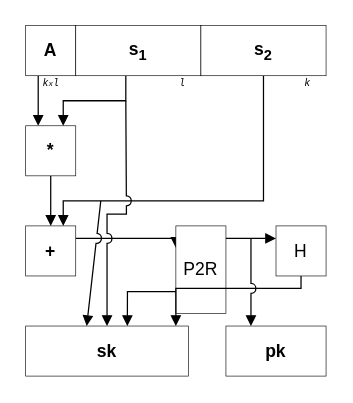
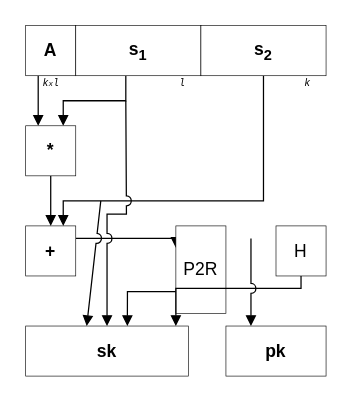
edge "P2R" -> "H": removed
